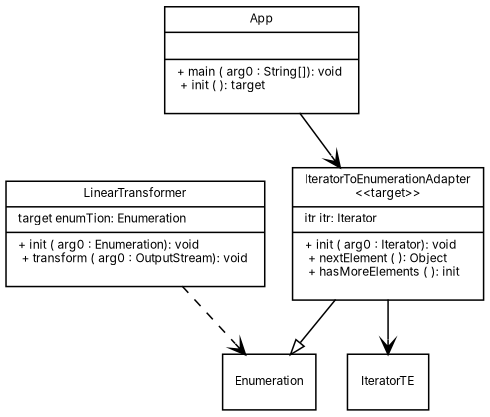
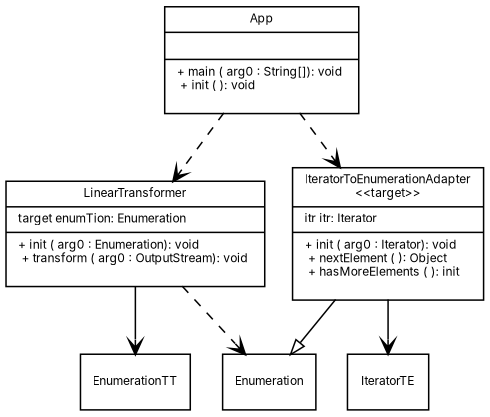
node "App": text "+ init ( ): target" -> "+ init ( ): void"
edge "App" -> "IteratorToEnumerationAdapter": style solid -> dashed
edge "App" -> "LinearTransformer": added
node "EnumerationTT": added
